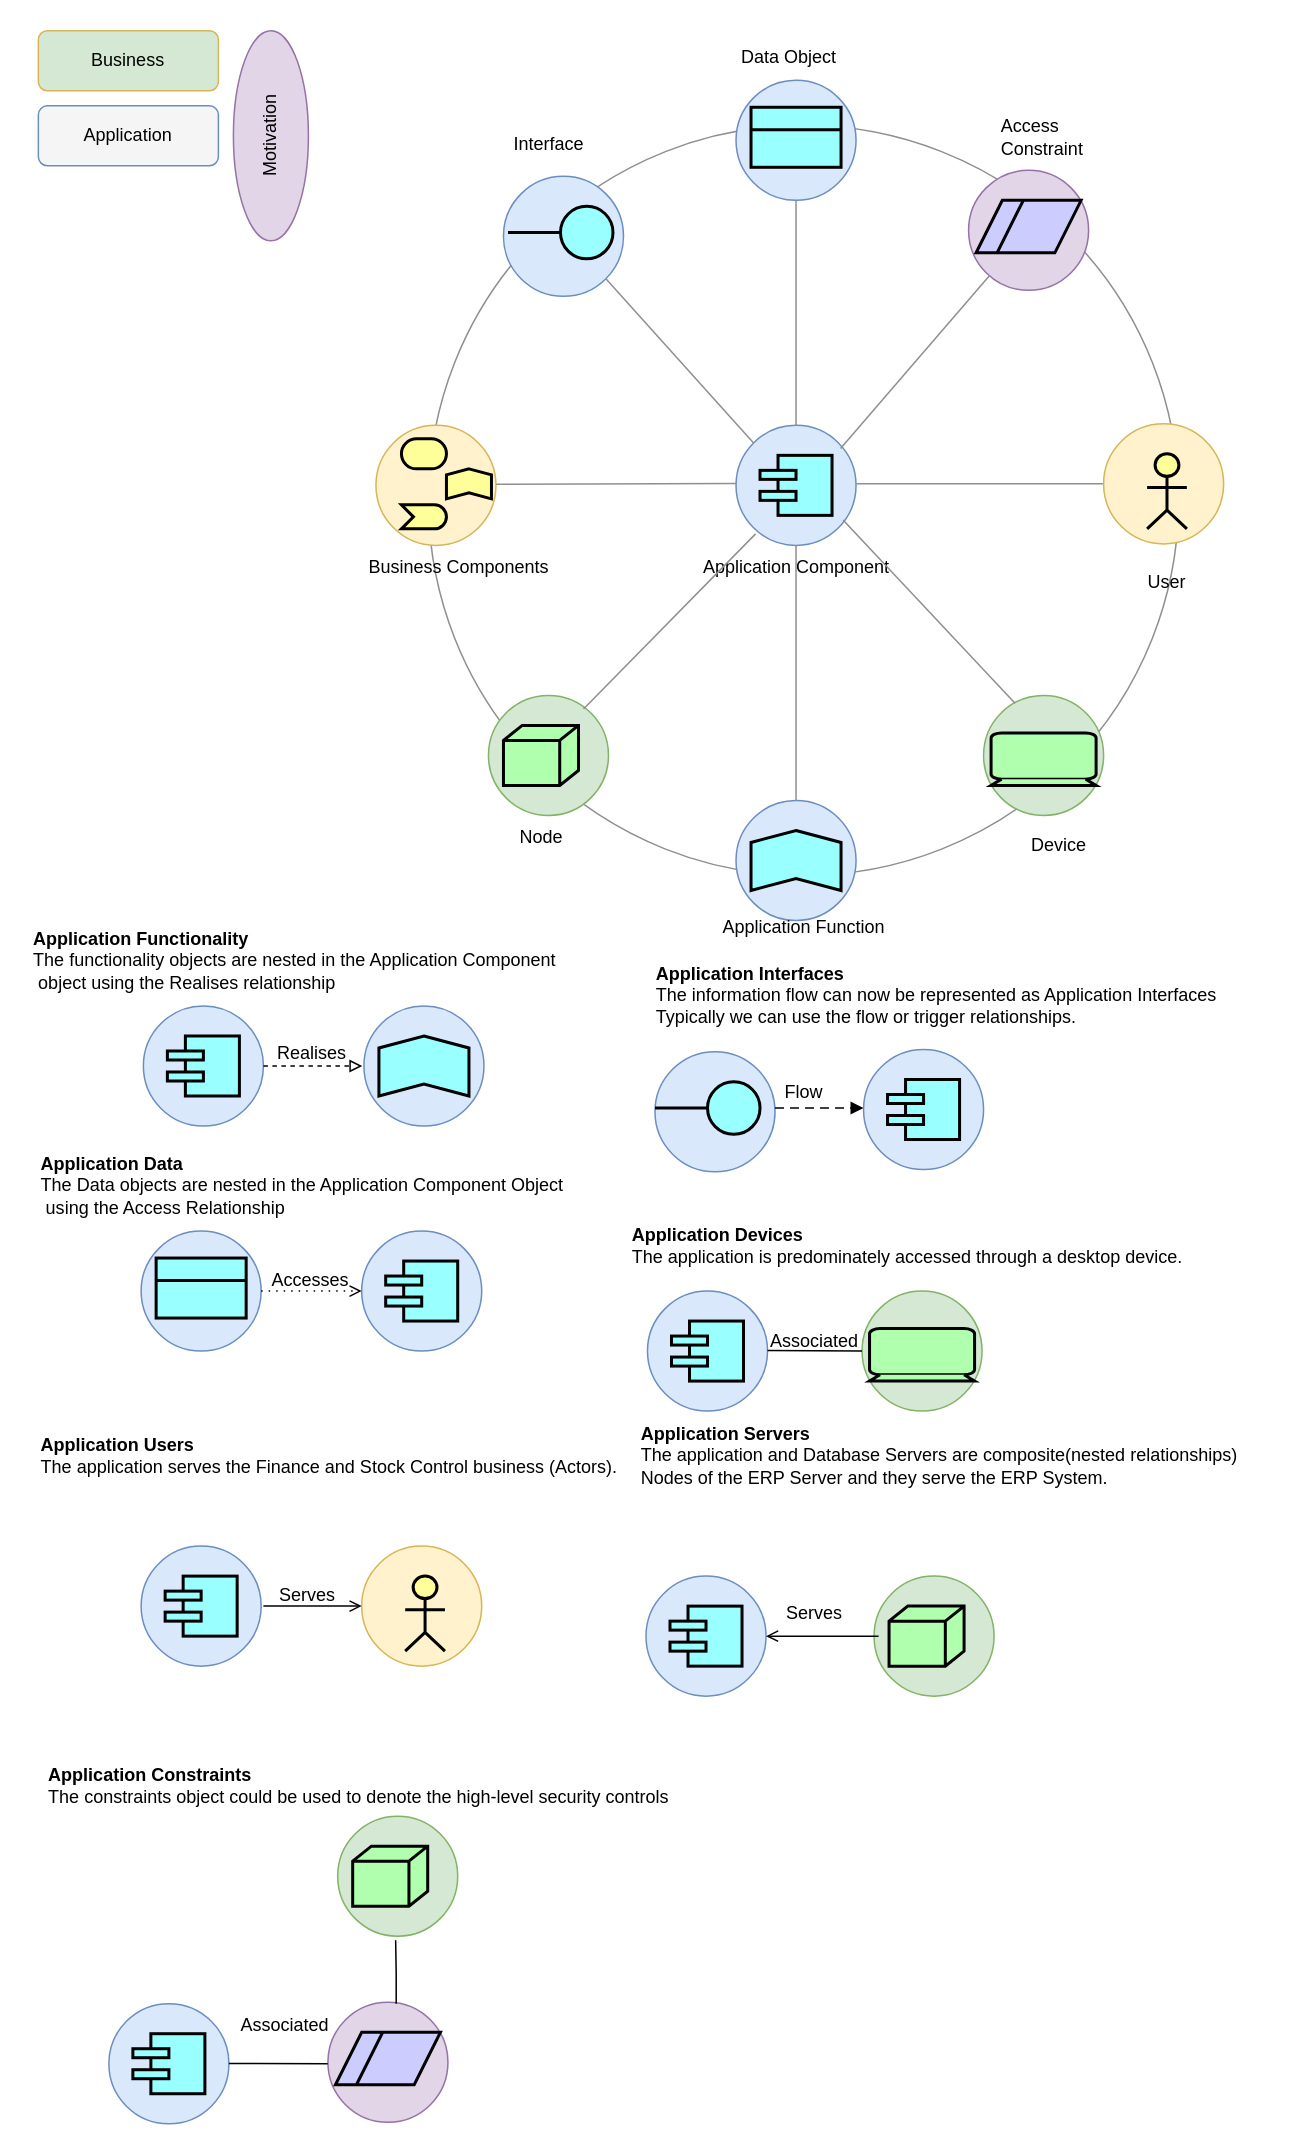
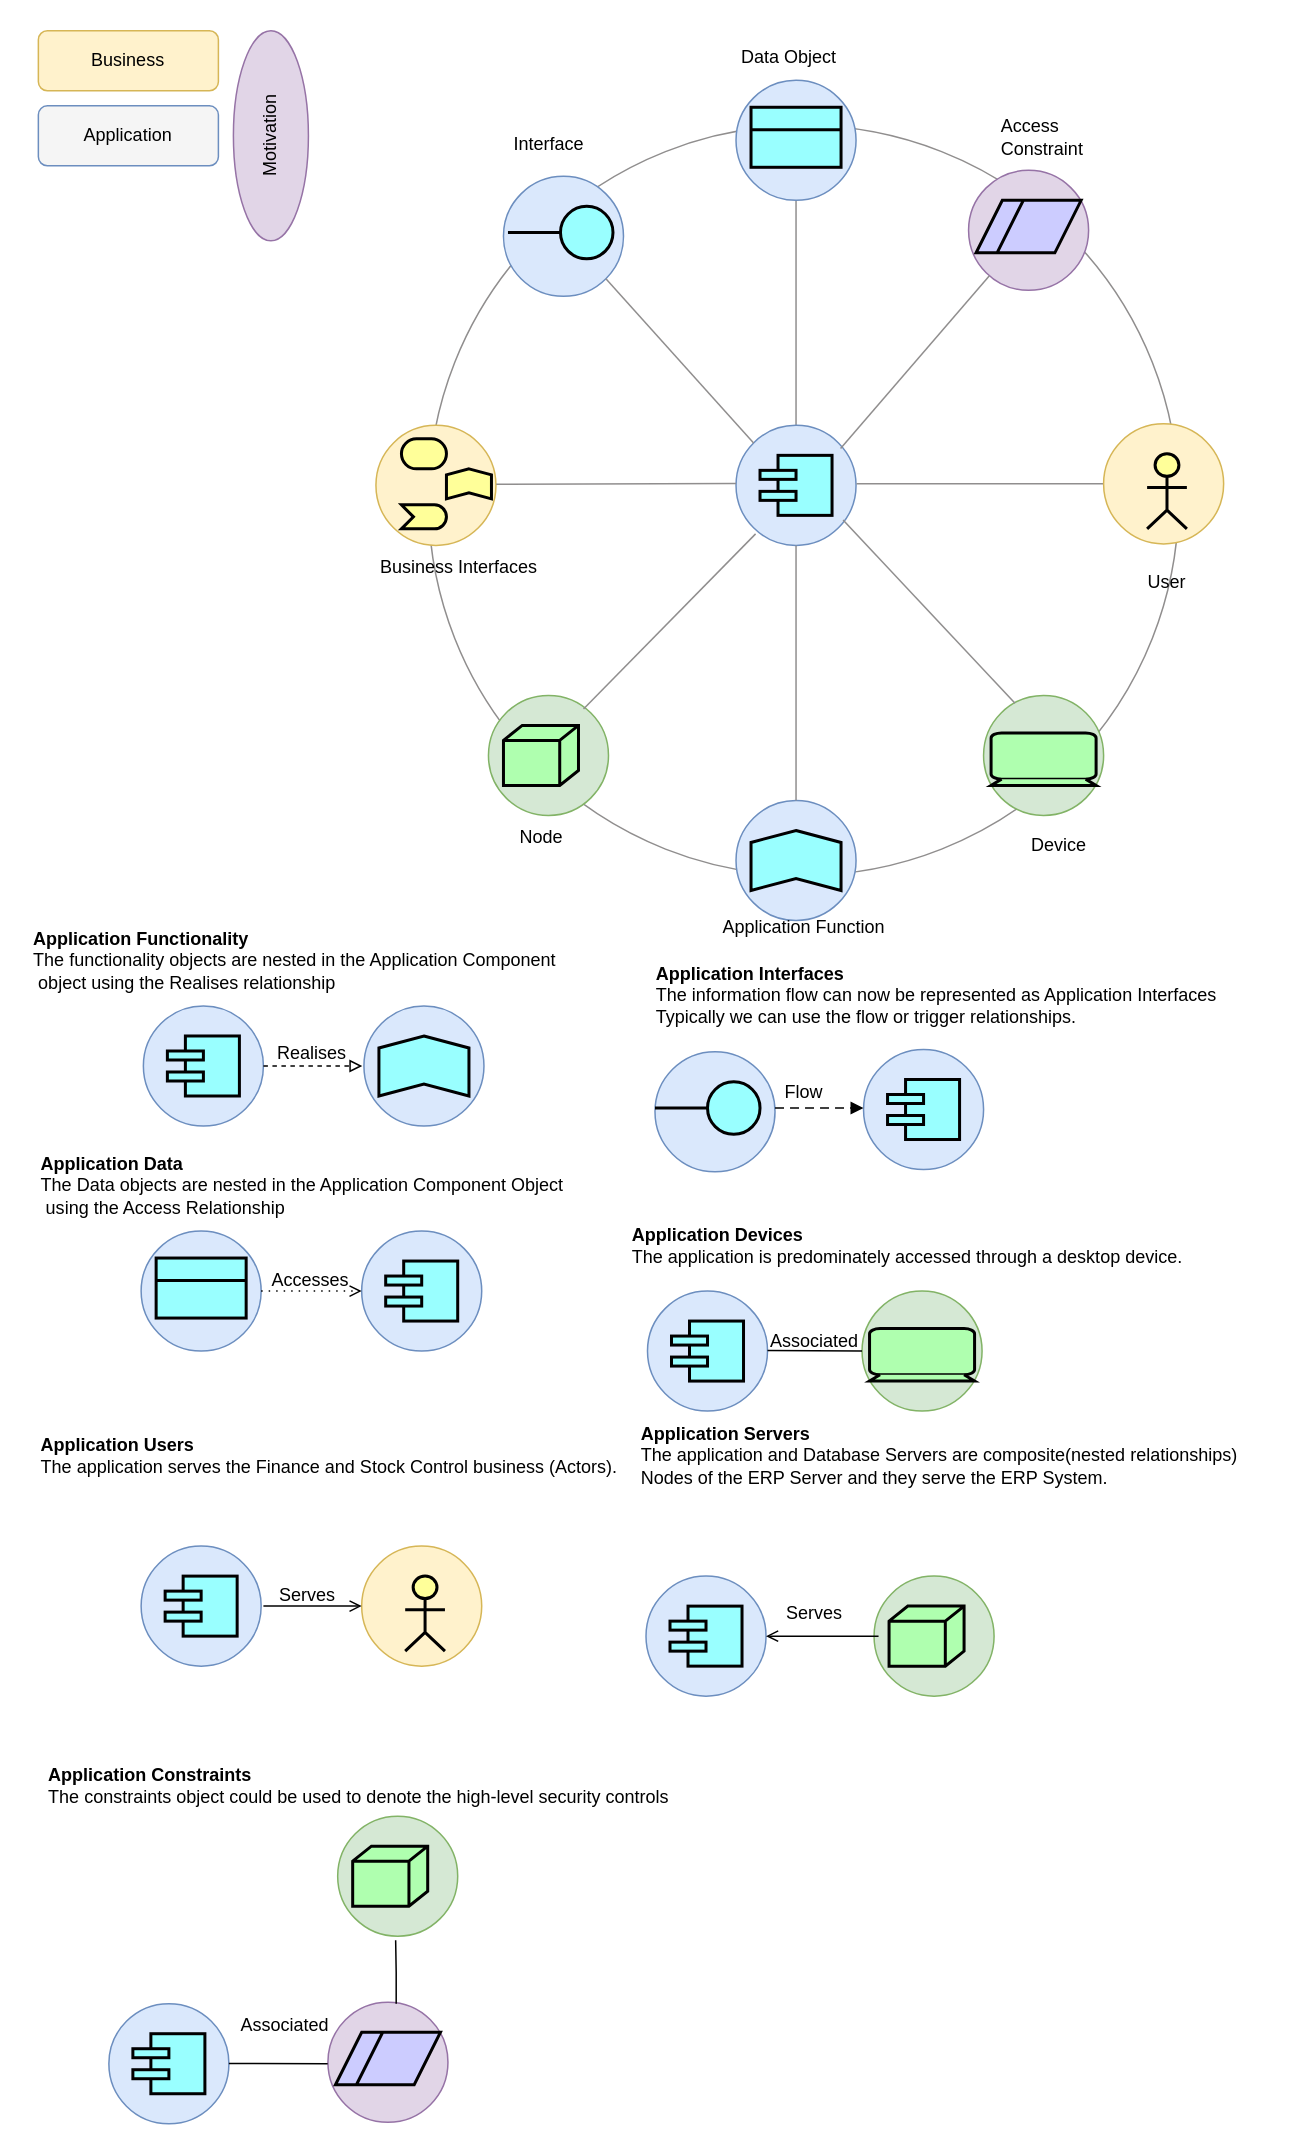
node "Business": fillcolor #d5e8d4 -> #fff2cc
node "Business Components": label "Business Components" -> "Business Interfaces"
node "Application Component": removed
